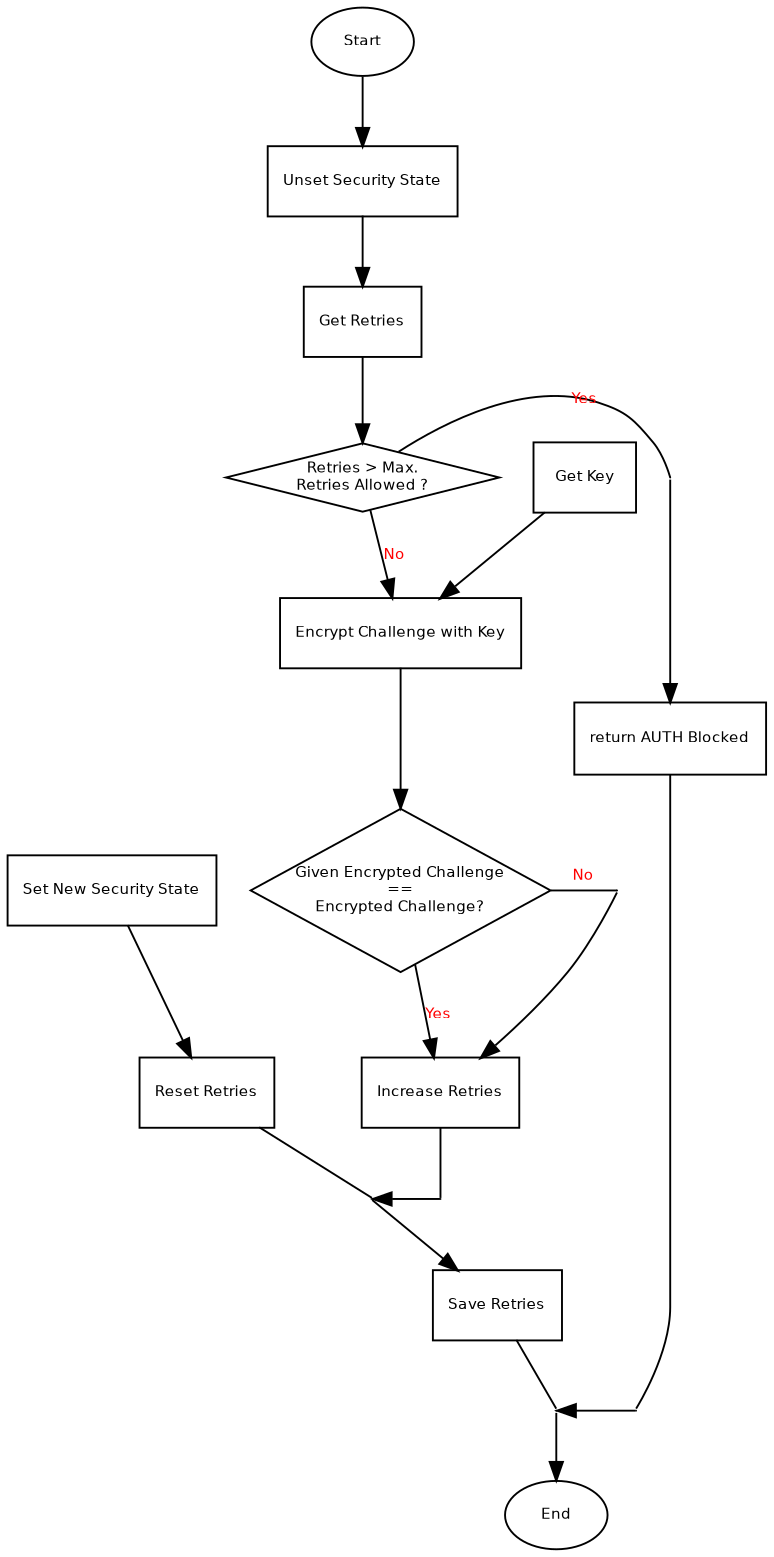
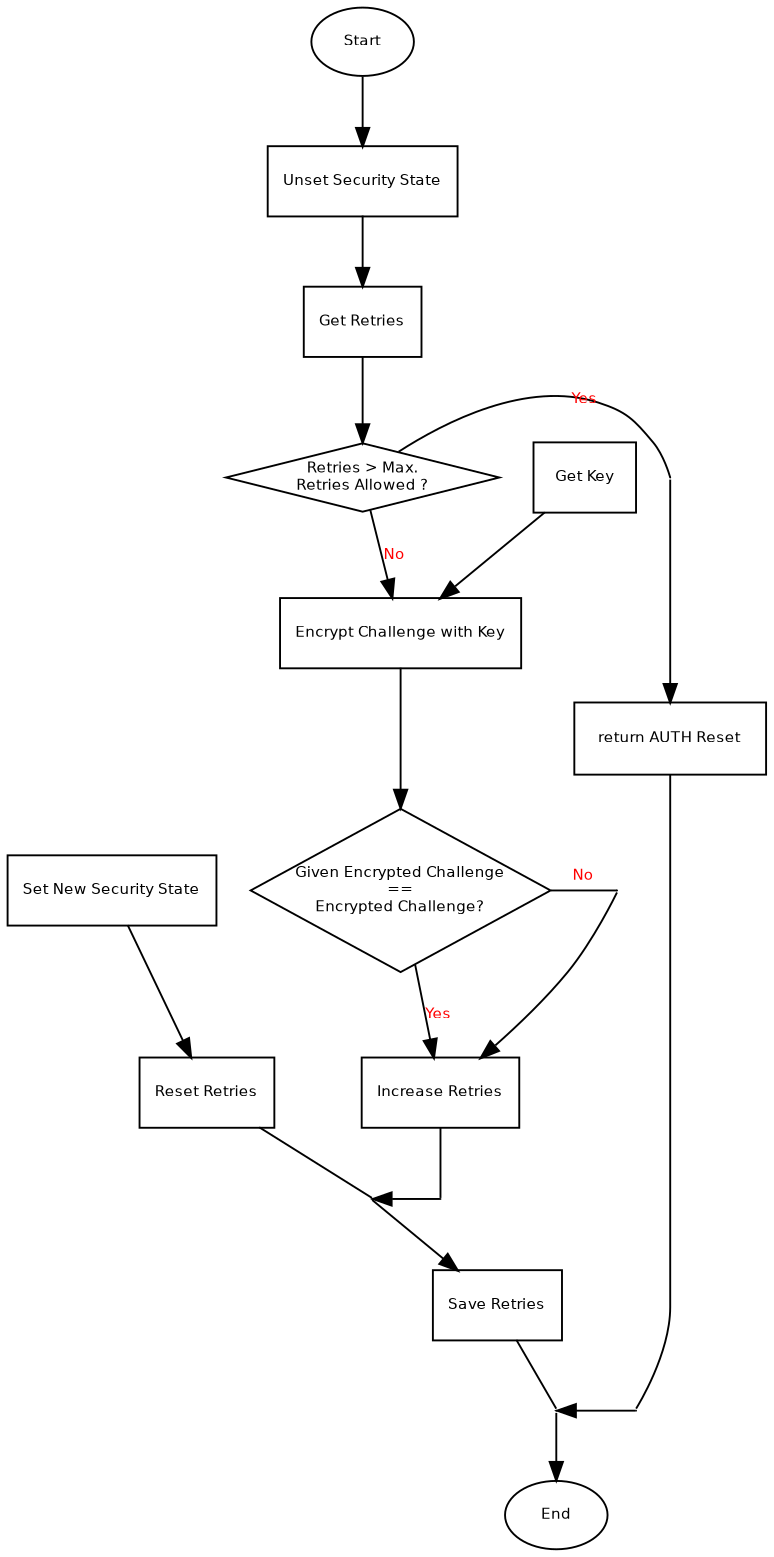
node "return AUTH Blocked": label "return AUTH Blocked" -> "return AUTH Reset"
